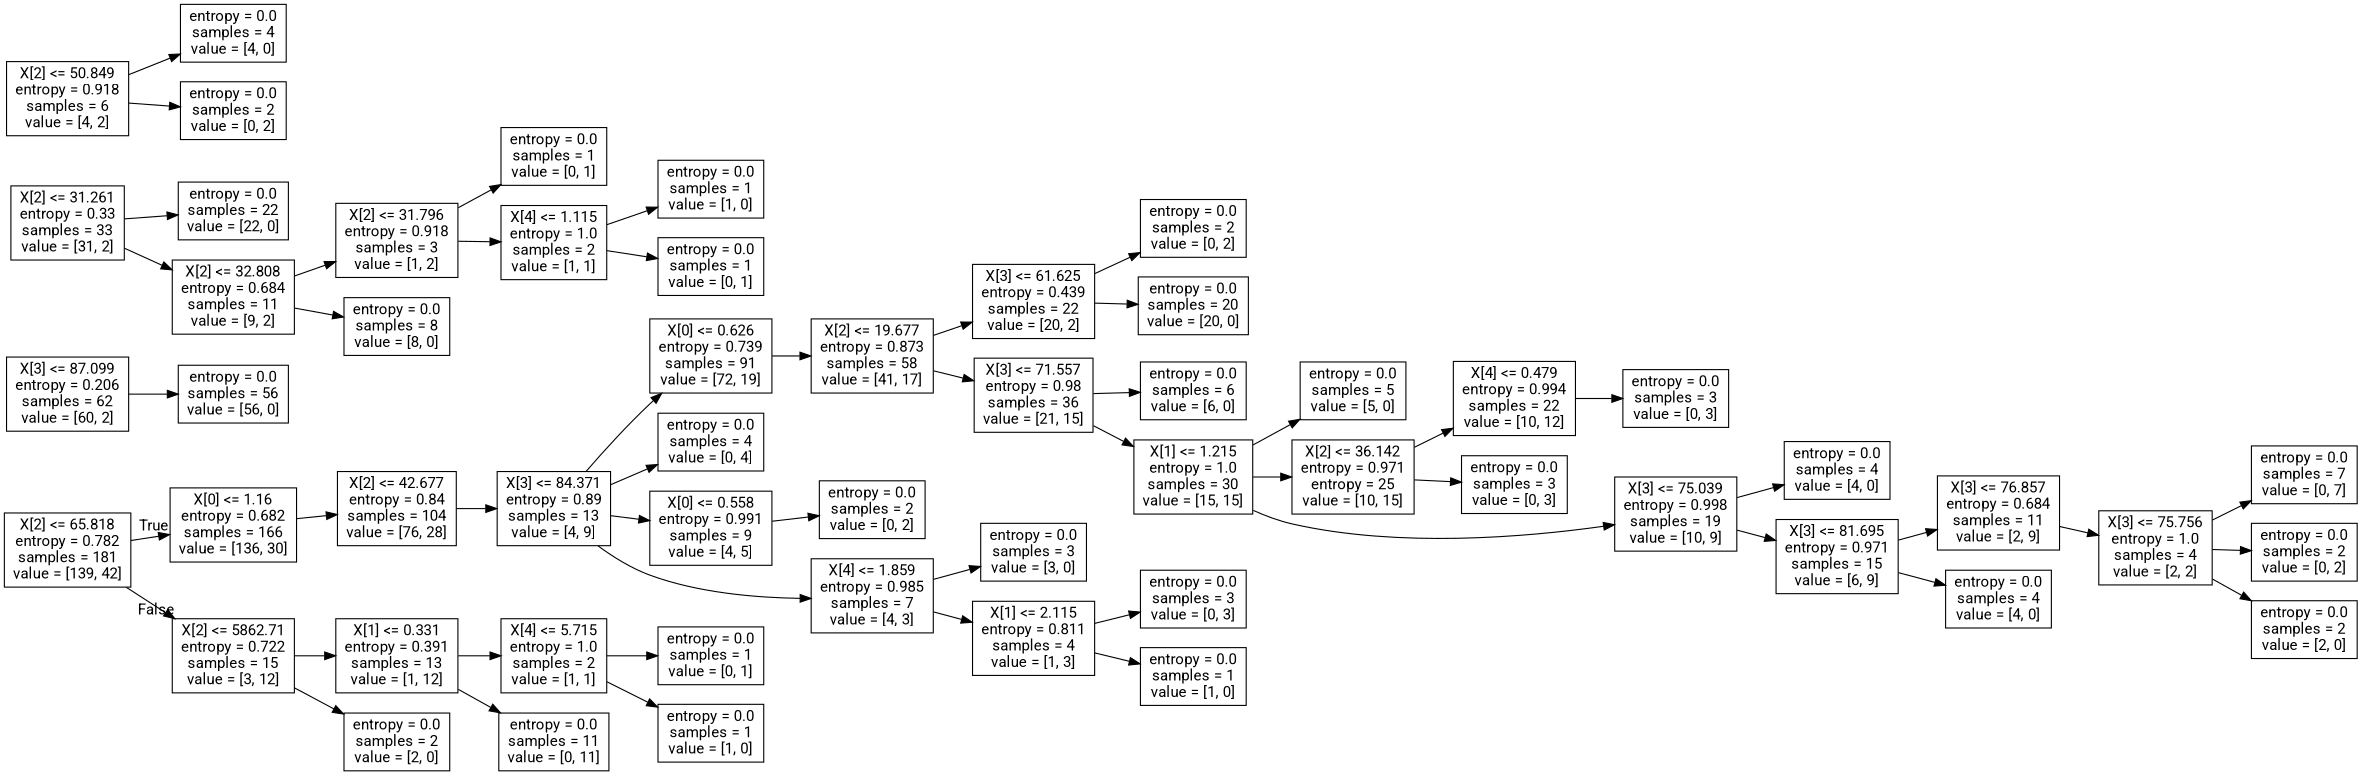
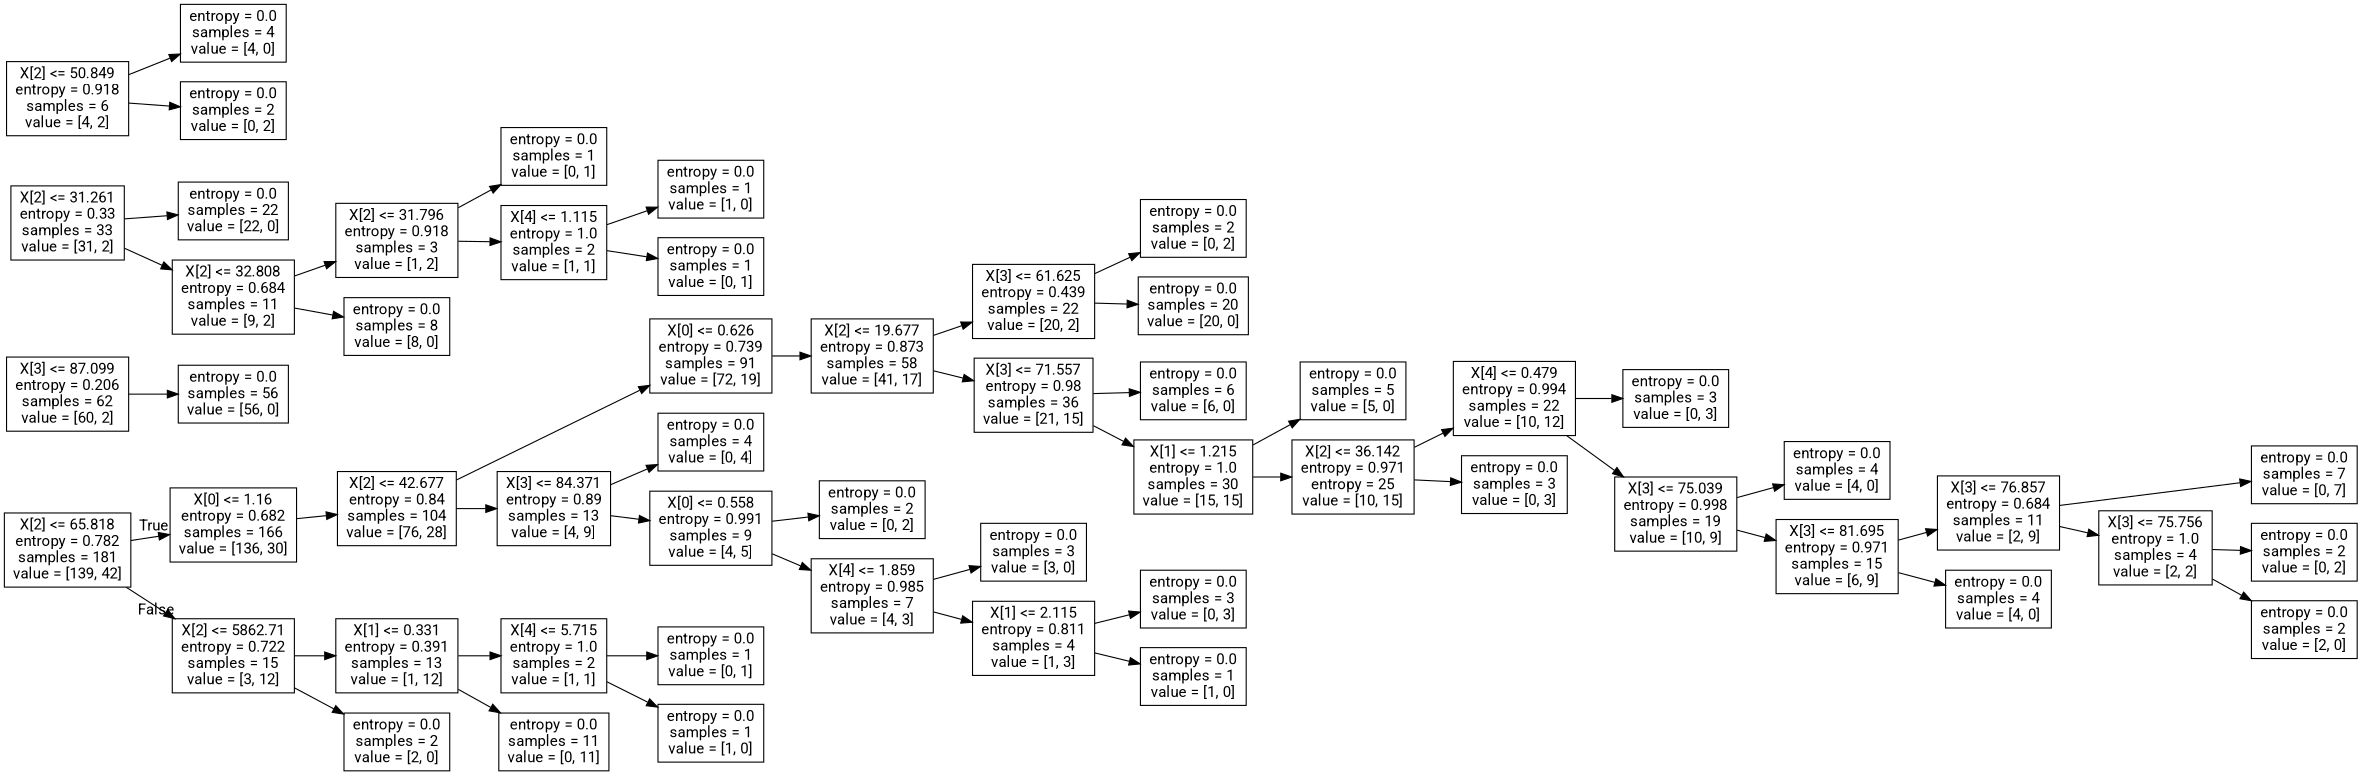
edge "X[3] <= 84.371 entropy = 0.89 samples = 13 value = [4, 9]" -> "X[0] <= 0.626 entropy = 0.739 samples = 91 value = [72, 19]": now "X[2] <= 42.677 entropy = 0.84 samples = 104 value = [76, 28]" -> "X[0] <= 0.626 entropy = 0.739 samples = 91 value = [72, 19]"
edge "X[3] <= 75.756 entropy = 1.0 samples = 4 value = [2, 2]" -> "entropy = 0.0 samples = 7 value = [0, 7]": now "X[3] <= 76.857 entropy = 0.684 samples = 11 value = [2, 9]" -> "entropy = 0.0 samples = 7 value = [0, 7]"
edge "X[1] <= 1.215 entropy = 1.0 samples = 30 value = [15, 15]" -> "X[3] <= 75.039 entropy = 0.998 samples = 19 value = [10, 9]": now "X[4] <= 0.479 entropy = 0.994 samples = 22 value = [10, 12]" -> "X[3] <= 75.039 entropy = 0.998 samples = 19 value = [10, 9]"
edge "X[3] <= 84.371 entropy = 0.89 samples = 13 value = [4, 9]" -> "X[4] <= 1.859 entropy = 0.985 samples = 7 value = [4, 3]": now "X[0] <= 0.558 entropy = 0.991 samples = 9 value = [4, 5]" -> "X[4] <= 1.859 entropy = 0.985 samples = 7 value = [4, 3]"
